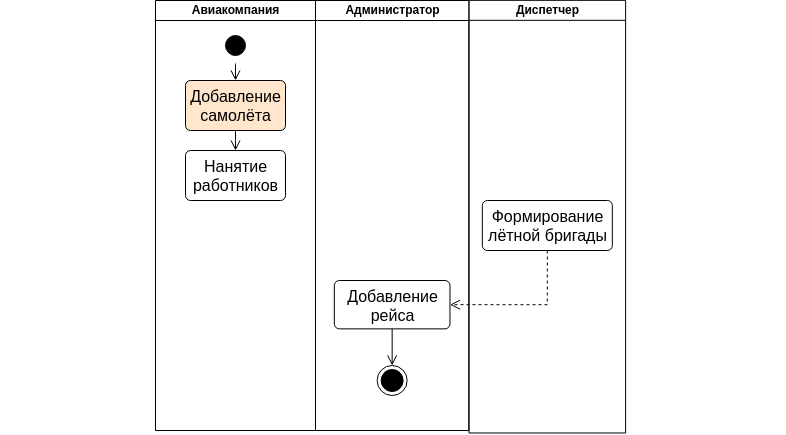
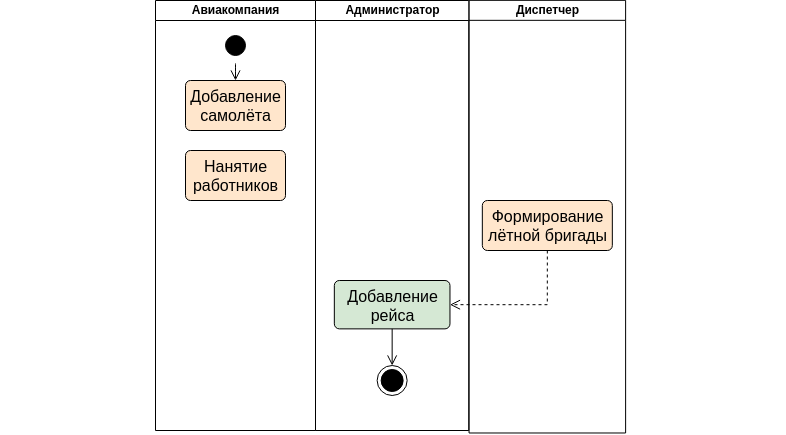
edge "Добавление самолёта" -> "Нанятие работников": removed
node "Нанятие работников": fillcolor #ffffff -> #ffe6cc
node "Формирование лётной бригады": fillcolor #ffffff -> #ffe6cc
node "Добавление рейса": fillcolor #ffffff -> #d5e8d4
